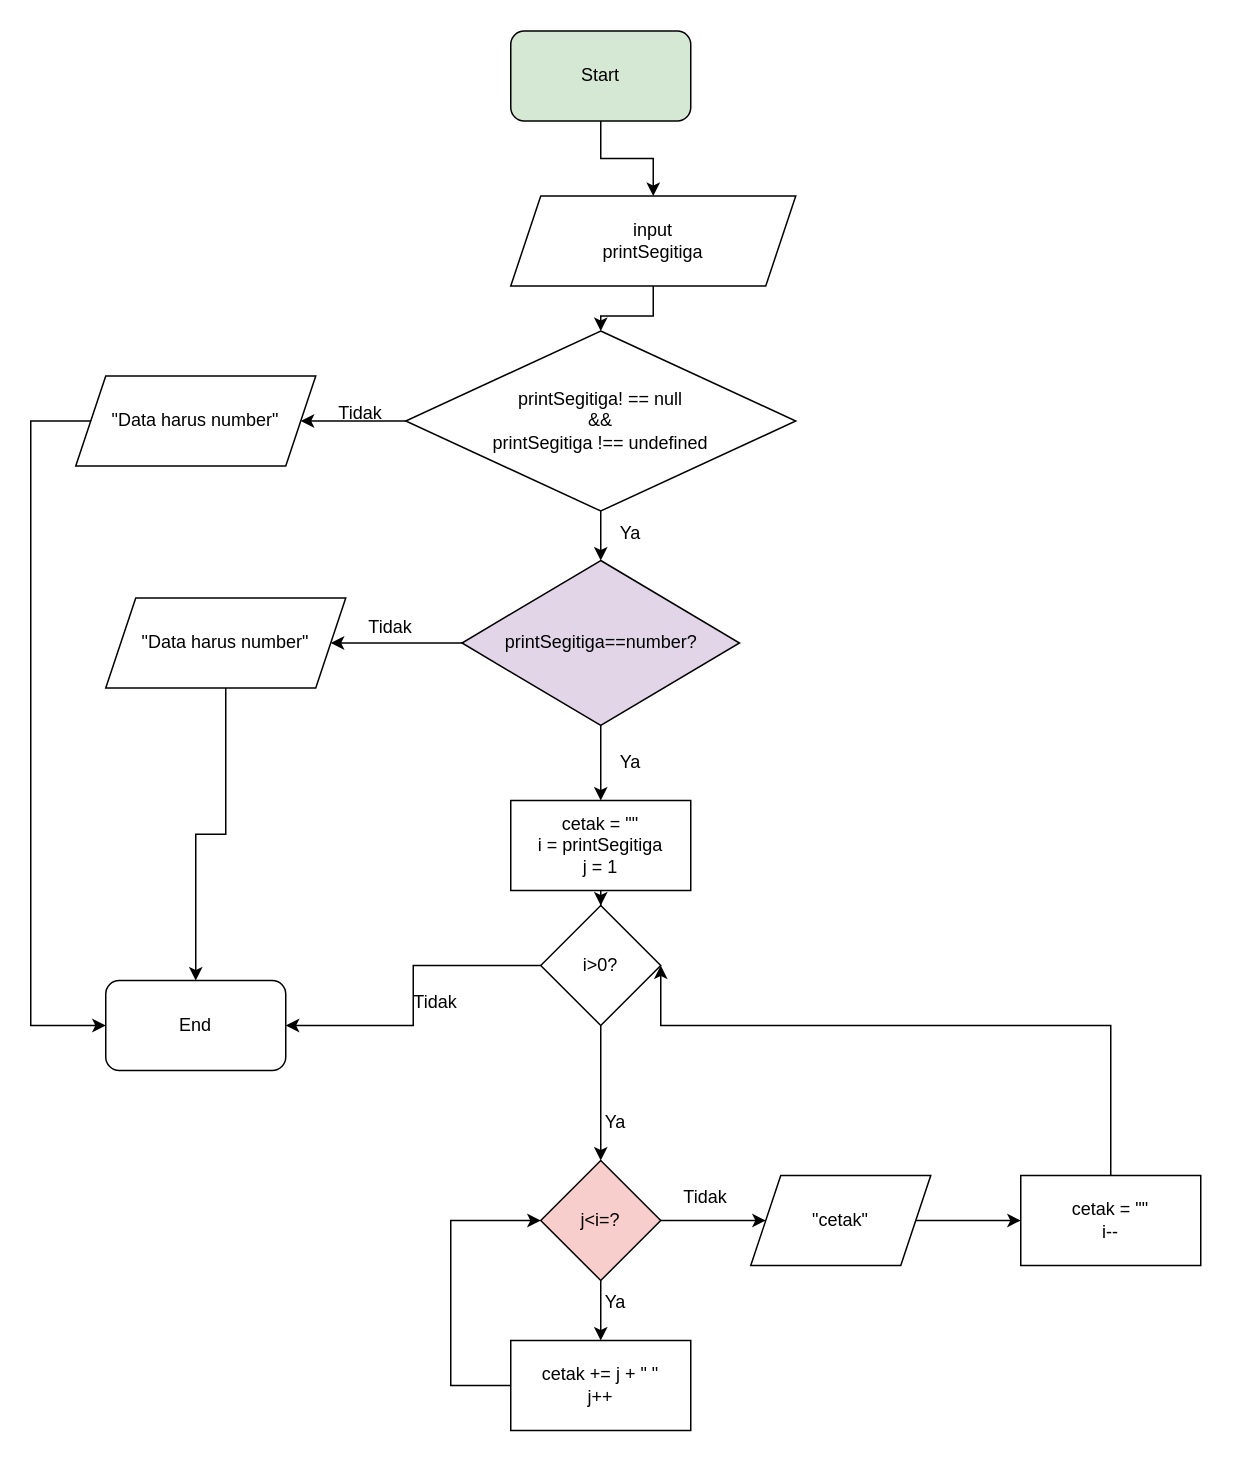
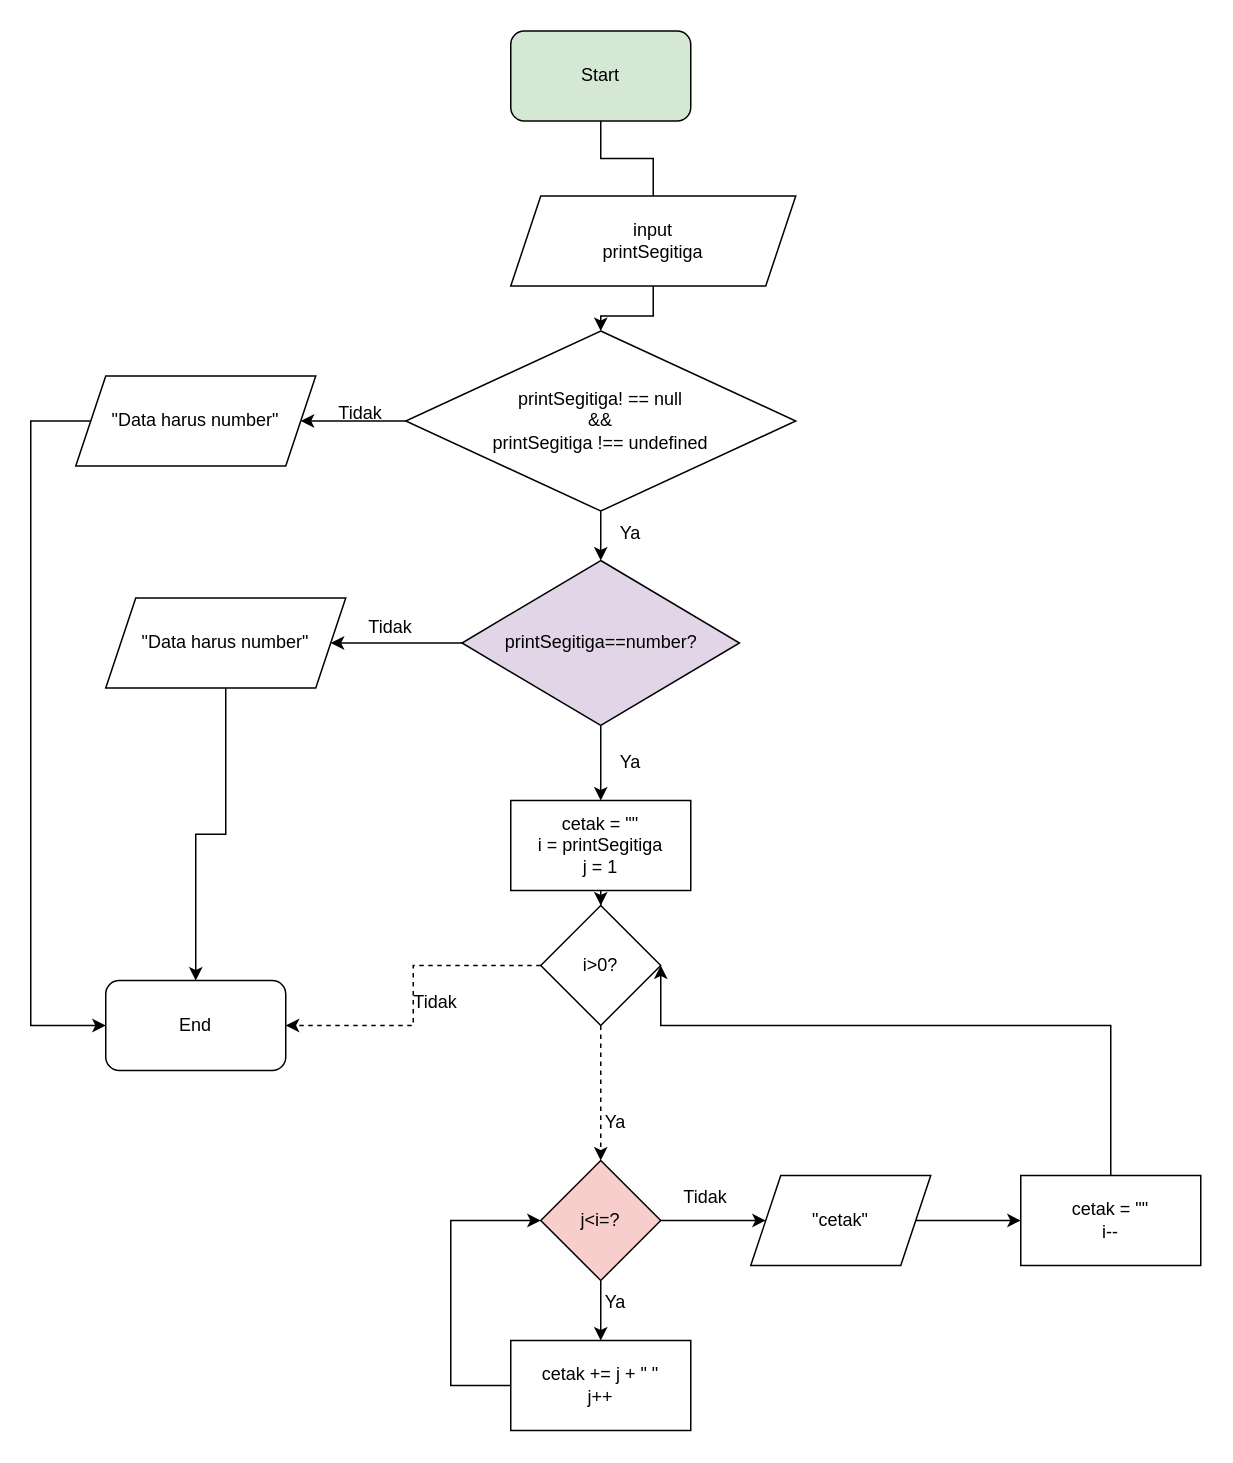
edge "Start" -> "input printSegitiga": arrowhead classic -> none
edge "i>0?" -> "End": style solid -> dashed
edge "i>0?" -> "j<i=?": style solid -> dashed
